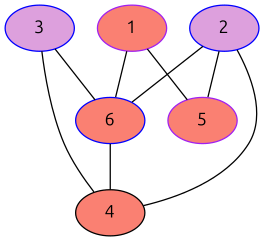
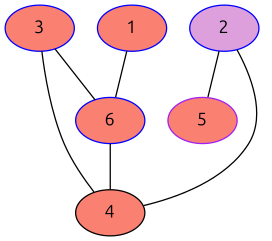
node "3": fillcolor plum -> salmon
node "1": color purple -> blue
edge "1" -- "5": removed
edge "2" -- "6": removed
